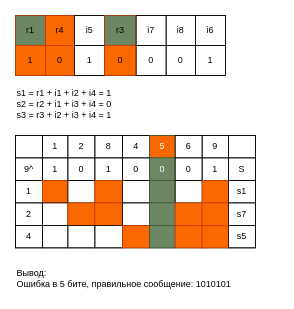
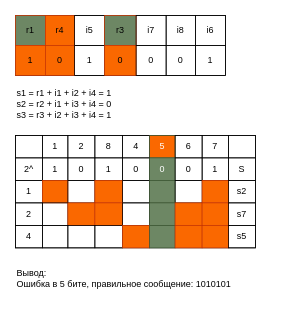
node "9": label "9" -> "7"
node "9^": label "9^" -> "2^"
node "s1": label "s1" -> "s2"
